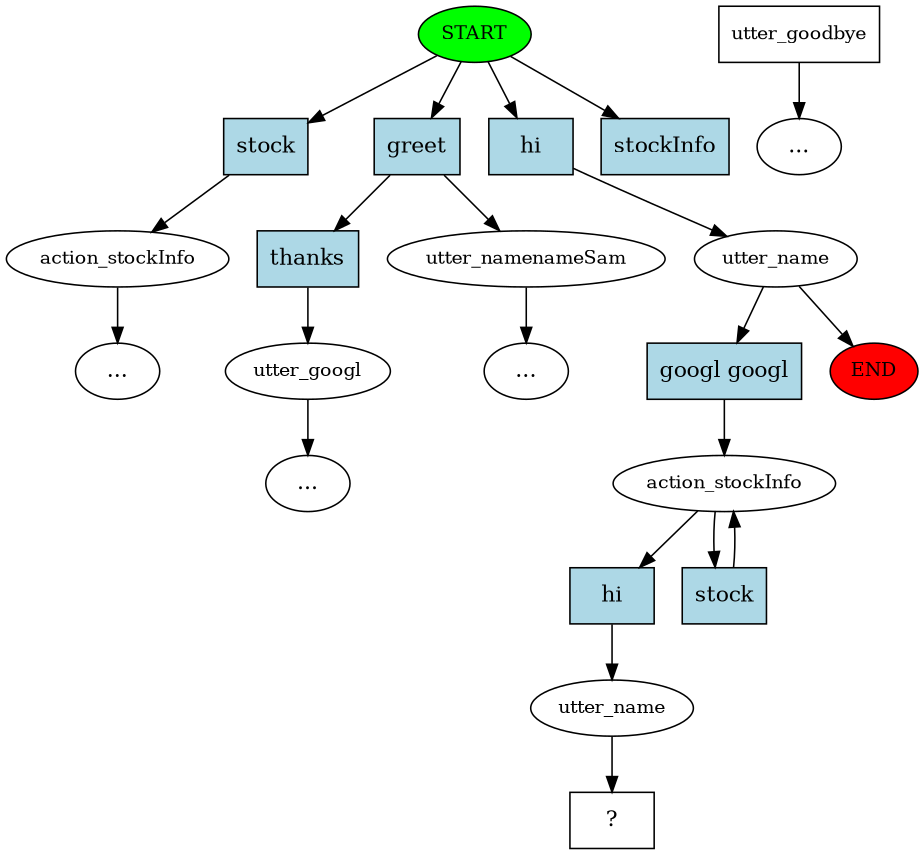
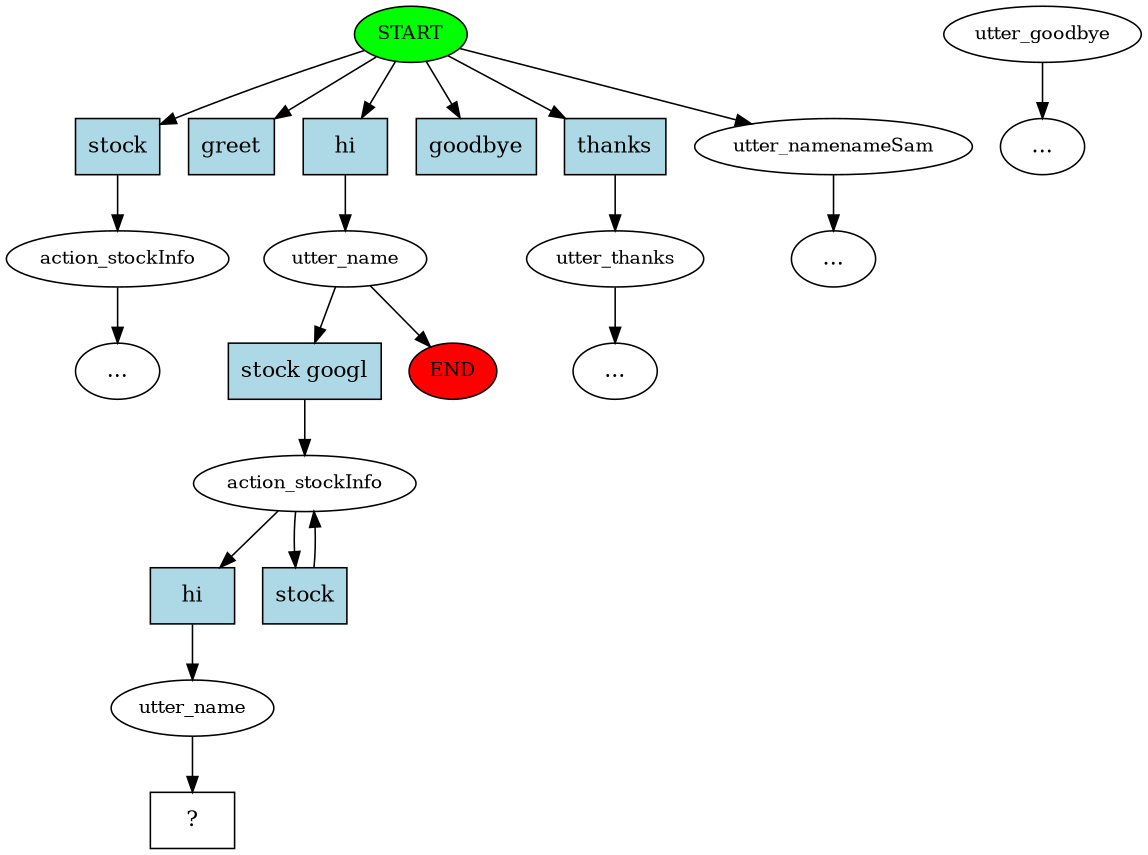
node "utter_goodbye": shape box -> ellipse
node "stockInfo": label "stockInfo" -> "goodbye"
edge "greet" -> "thanks": now "START" -> "thanks"
edge "greet" -> "utter_namenameSam": now "START" -> "utter_namenameSam"
node "utter_googl": label "utter_googl" -> "utter_thanks"
node "googl googl": label "googl googl" -> "stock googl"
